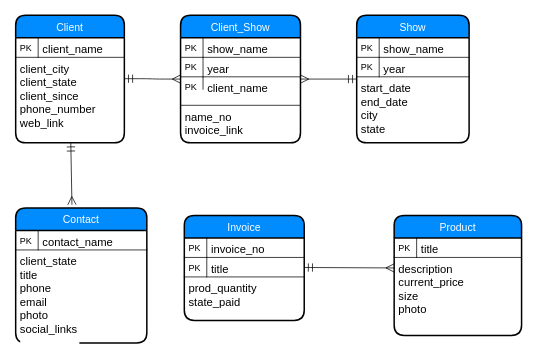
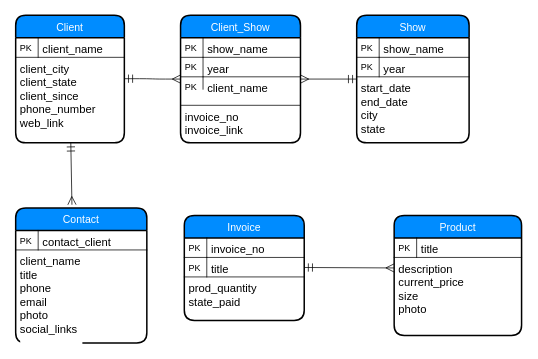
node "name_no invoice_link": label "name_no invoice_link" -> "invoice_no invoice_link"
node "contact_name": label "contact_name" -> "contact_client"
node "client_state title phone email photo social_links": label "client_state title phone email photo social_links" -> "client_name title phone email photo social_links"
